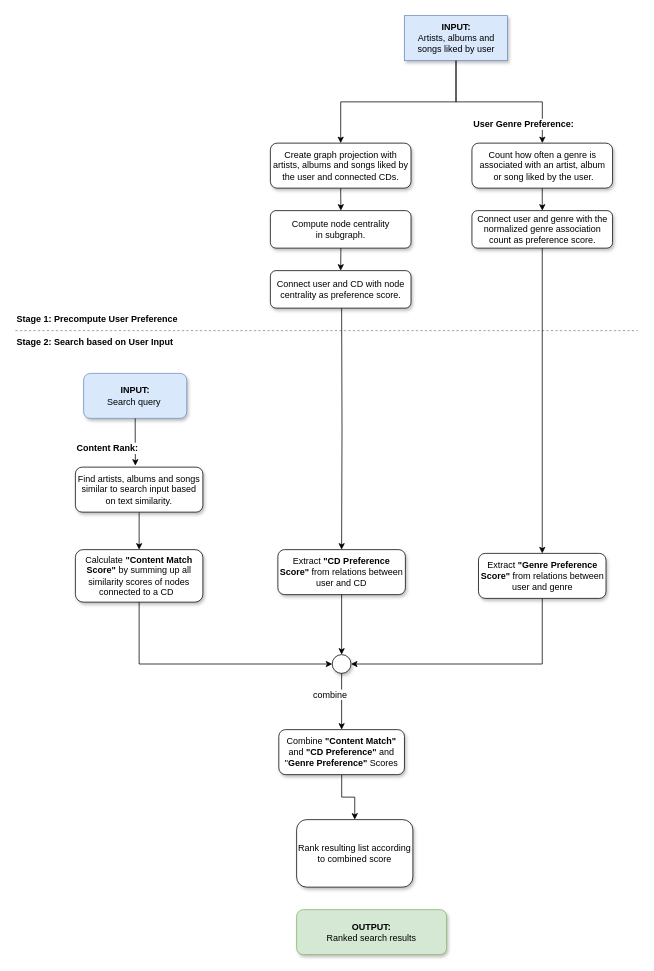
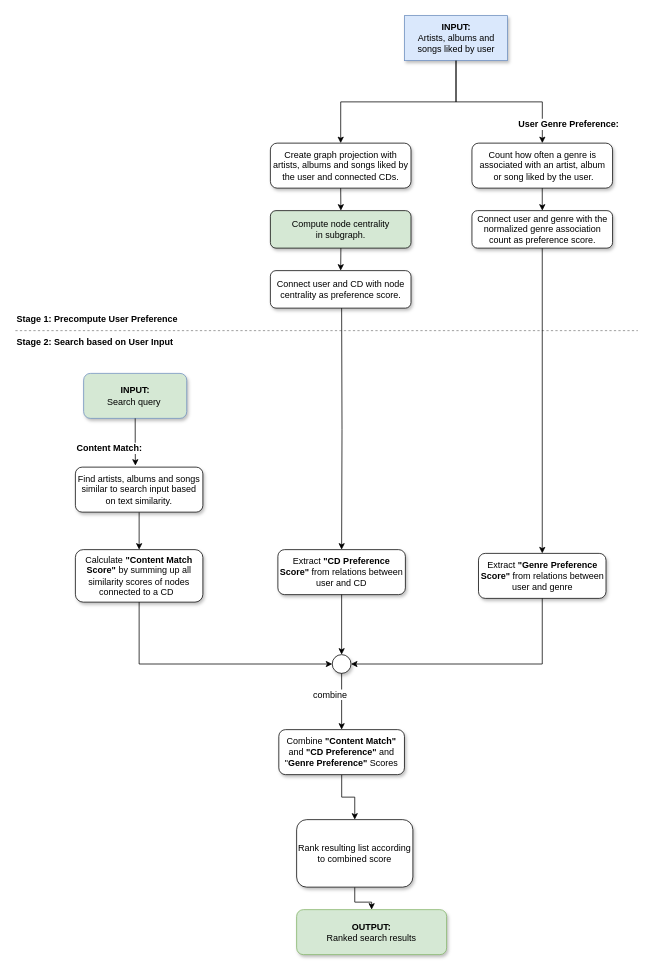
node "User Genre Preference:": moved (528, 124) -> (573, 124)
node "Compute node centrality in subgraph.": fillcolor #ffffff -> #d5e8d4
node "INPUT: Search query": fillcolor #dae8fc -> #d5e8d4
node "Content Rank:": label "Content Rank:" -> "Content Match:"
edge "Rank resulting list according to combined score" -> "OUTPUT: Ranked search results": added
